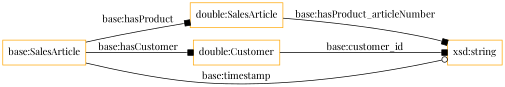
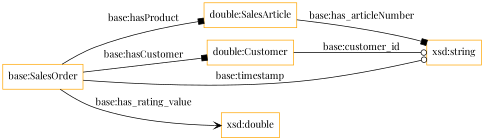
edge "double:SalesArticle" -> "xsd:string": label "base:hasProduct_articleNumber" -> "base:has_articleNumber"
node "base:SalesArticle": label "base:SalesArticle" -> "base:SalesOrder"
edge "double:Customer" -> "xsd:string": arrowhead box -> odot
node "xsd:double": added
